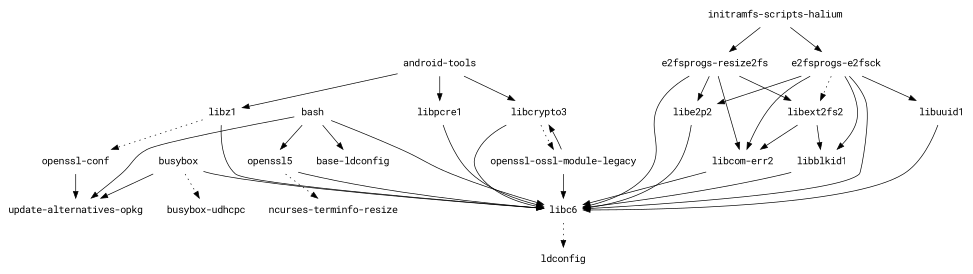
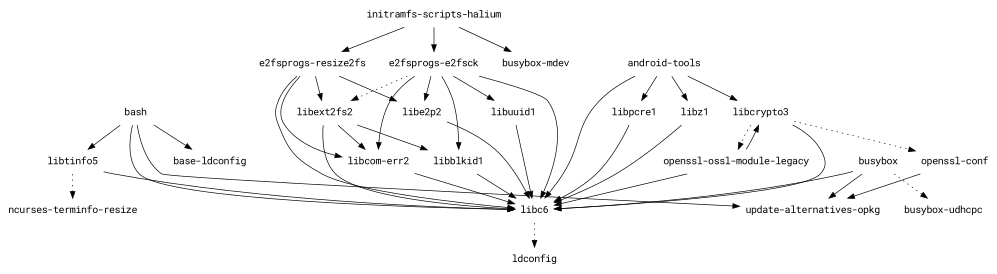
node "busybox-mdev": added
edge "android-tools" -> "libc6": added
edge "libz1" -> "openssl-conf": now "libcrypto3" -> "openssl-conf"
node "openssl5": label "openssl5" -> "libtinfo5"
edge "libext2fs2" -> "libc6": added
